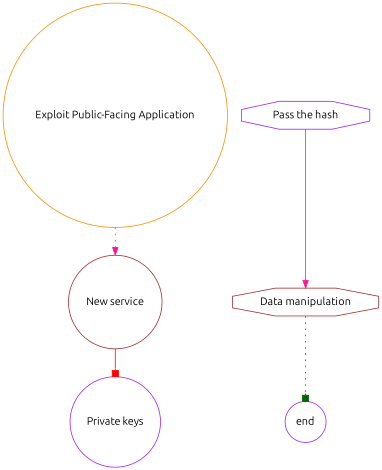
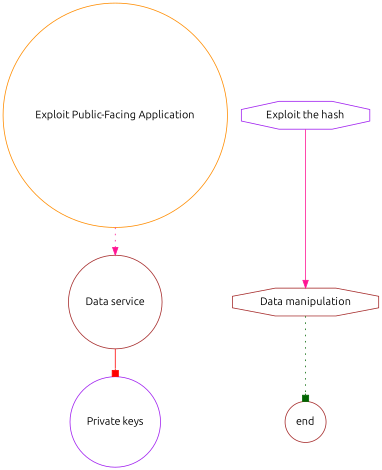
node "Pass the hash": label "Pass the hash" -> "Exploit the hash"
node "New service": label "New service" -> "Data service"
node "end": color purple -> brown
